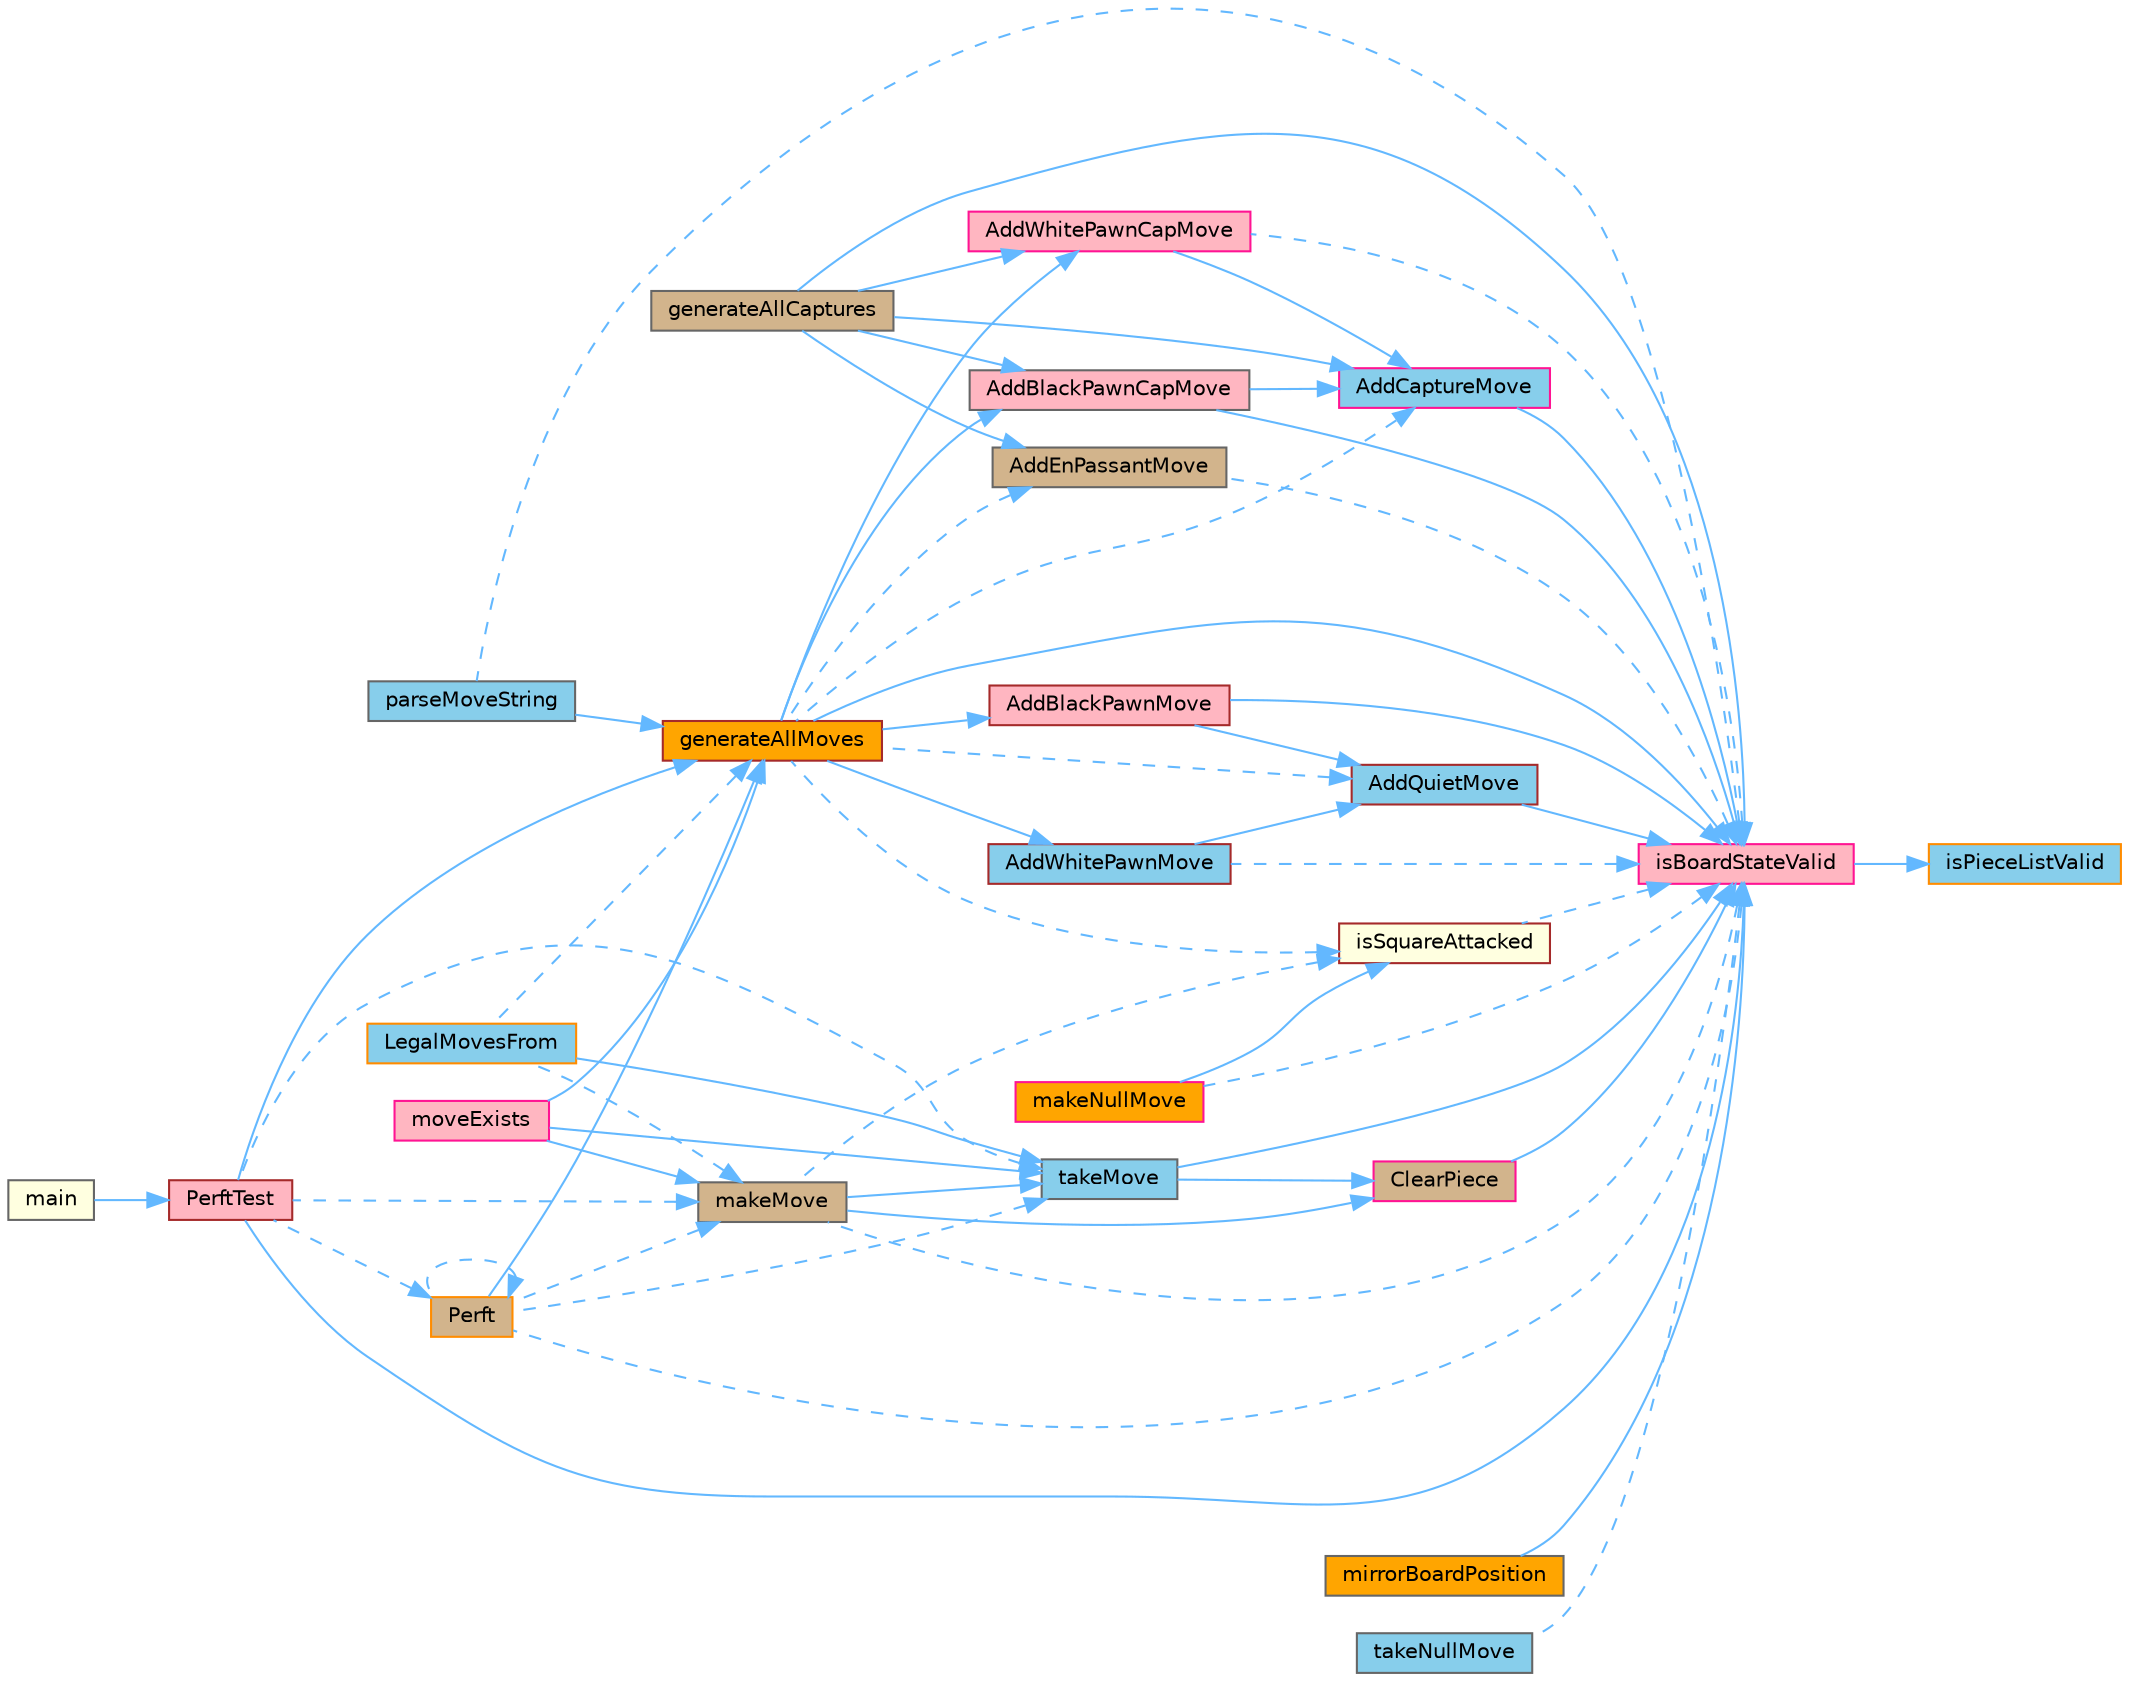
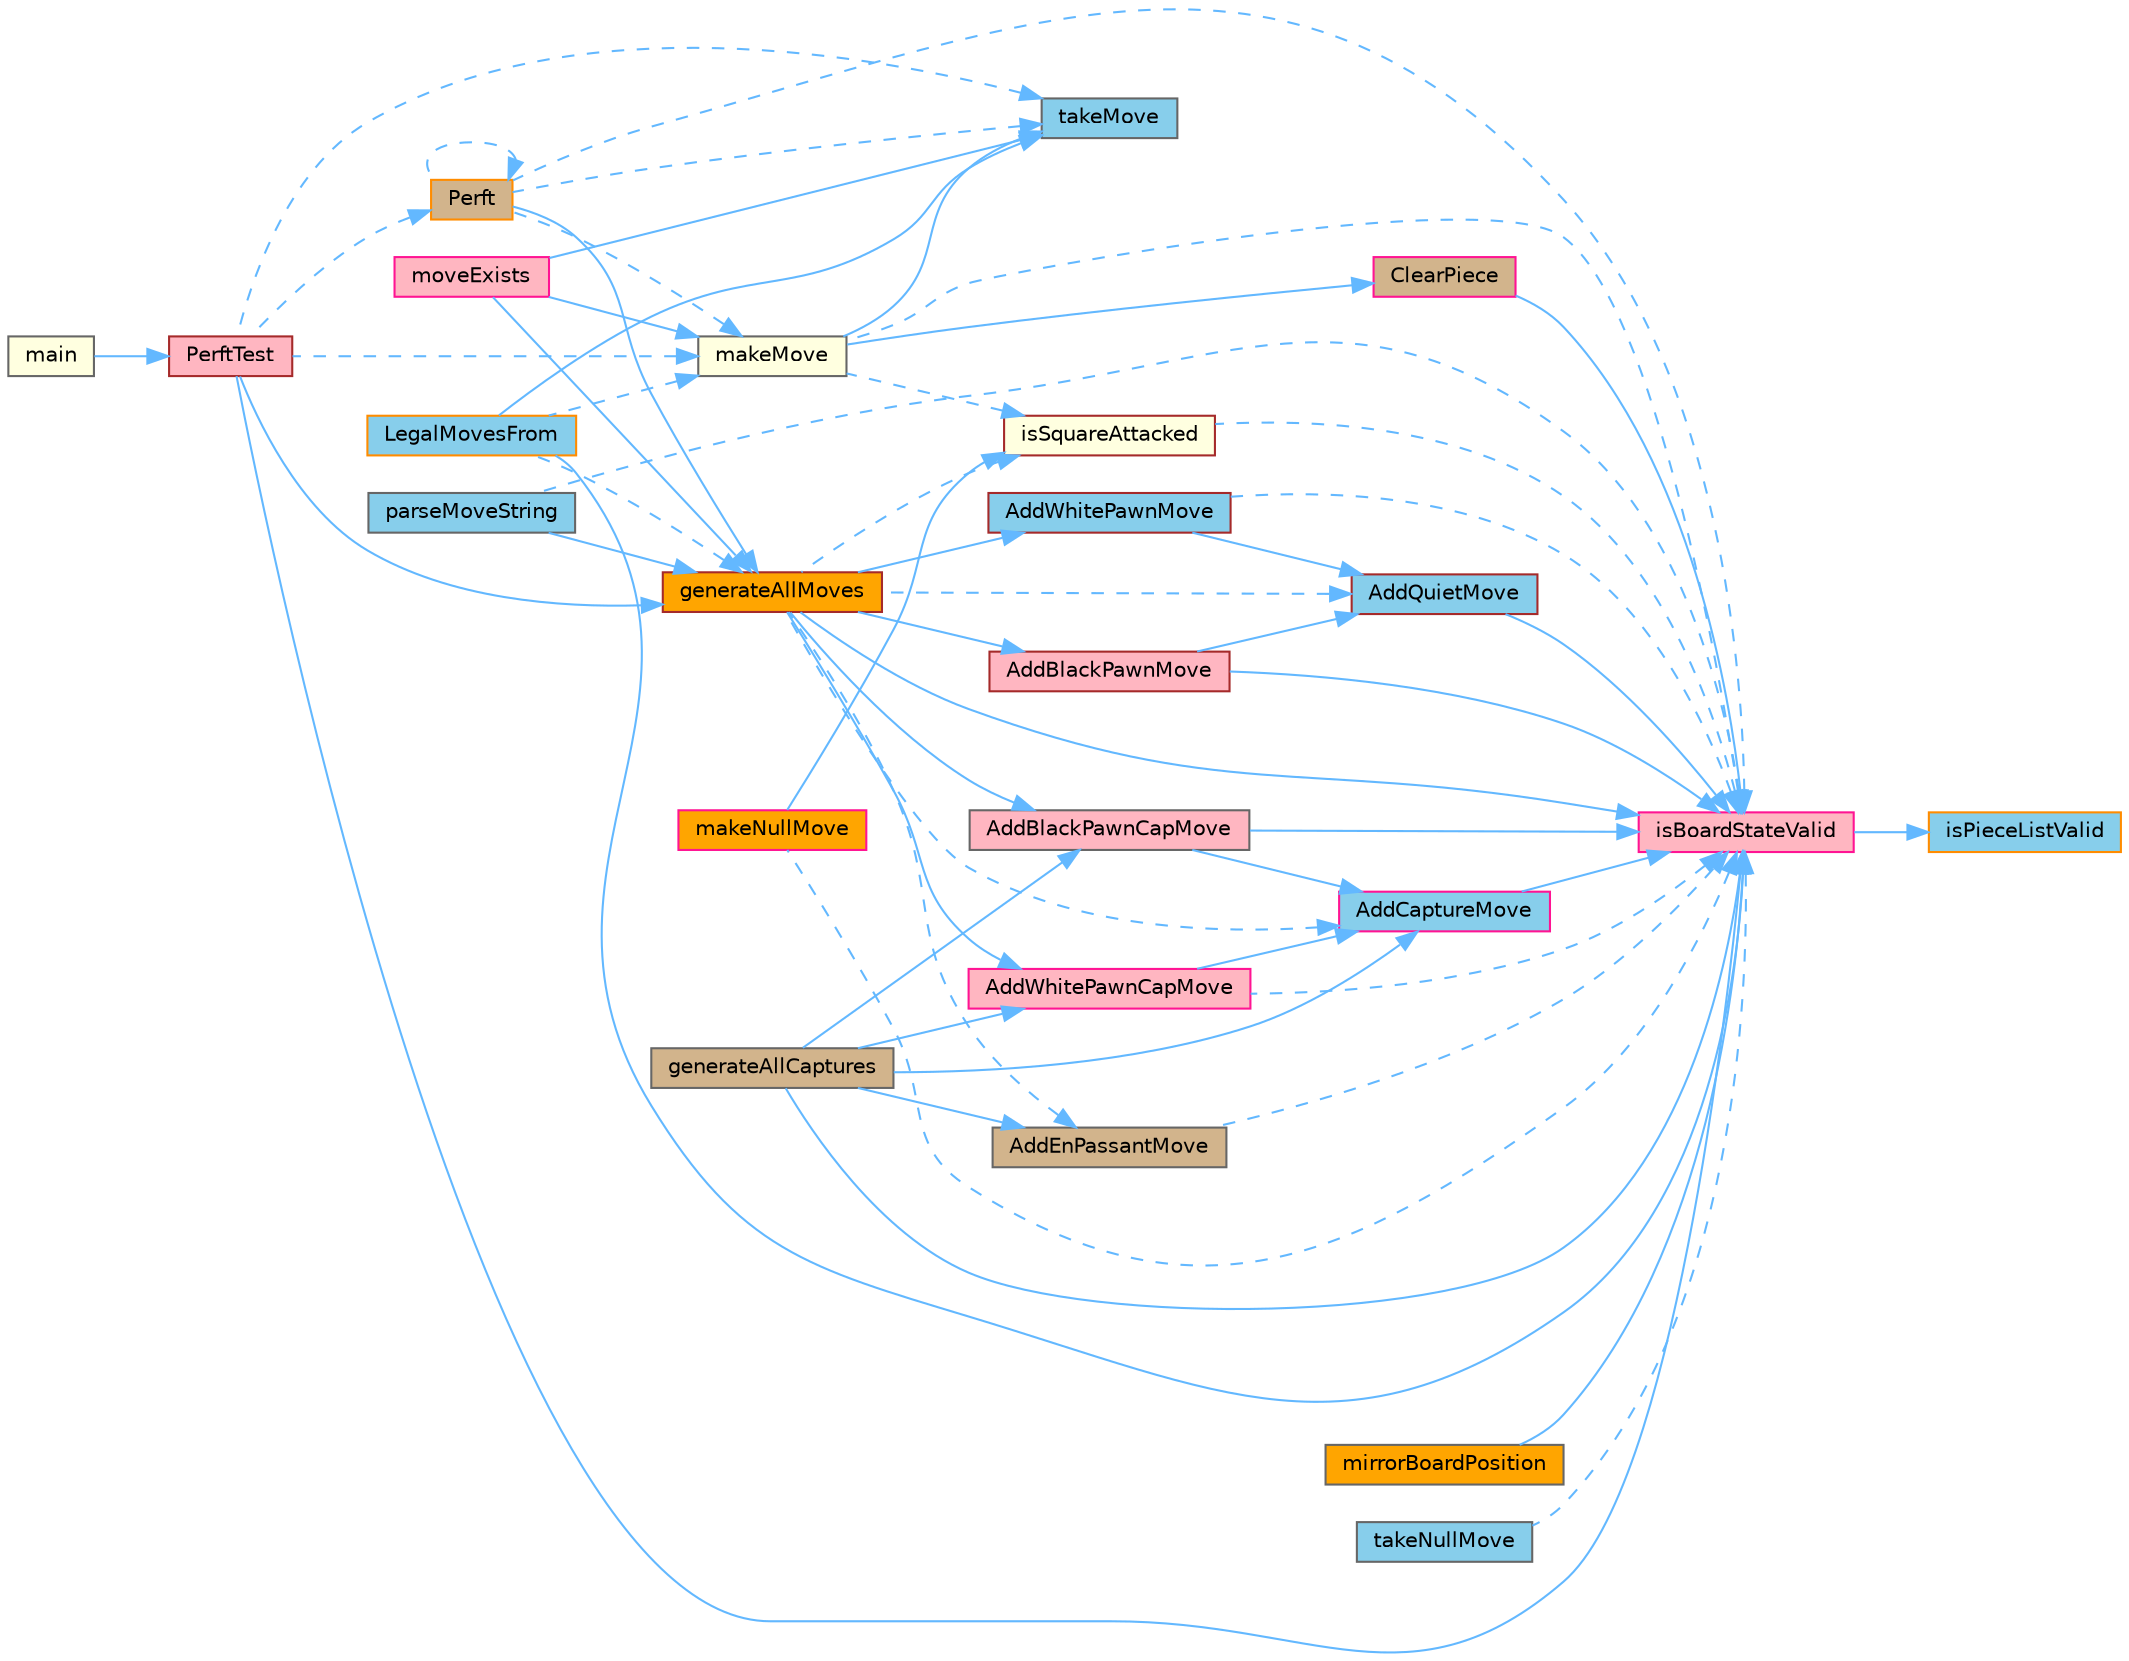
edge "takeMove" -> "isBoardStateValid": now "LegalMovesFrom" -> "isBoardStateValid"
edge "takeMove" -> "ClearPiece": removed
node "makeMove": fillcolor tan -> lightyellow
